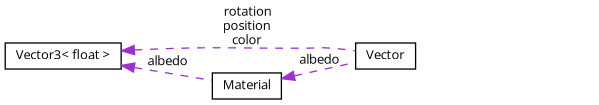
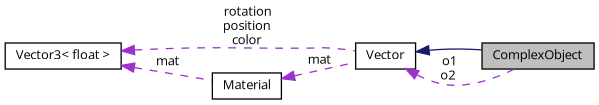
node "ComplexObject": added
edge "Vector" -> "Material": label " albedo" -> " mat"
edge "Material" -> "Vector3< float >": label " albedo" -> " mat"
